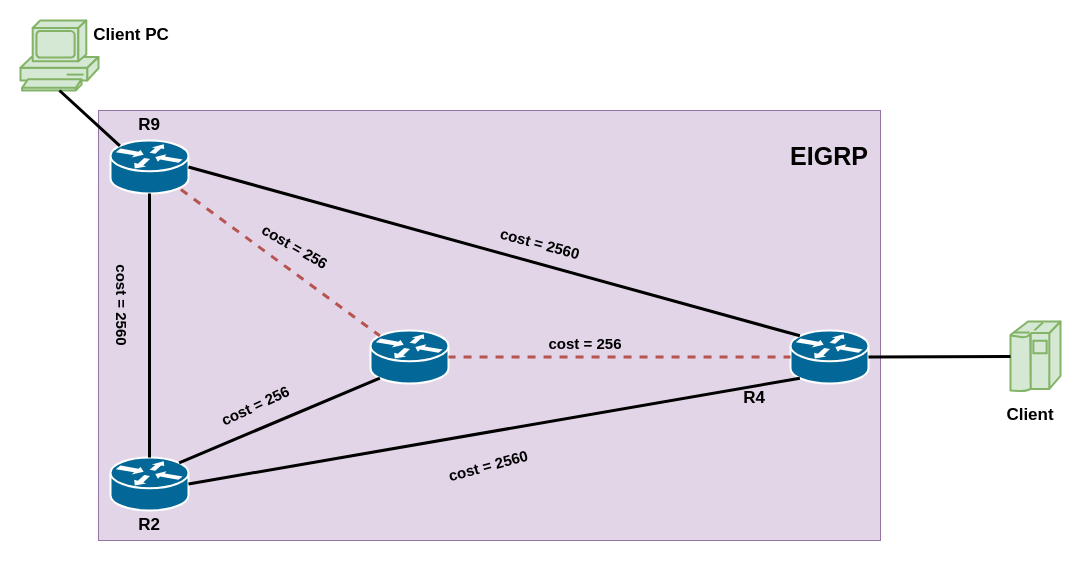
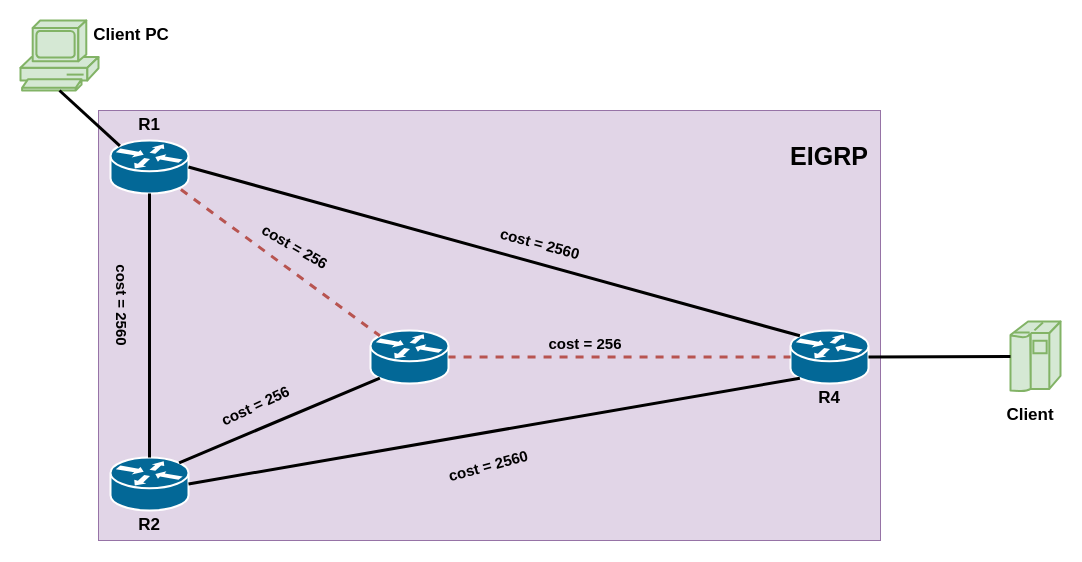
node "R9": label "R9" -> "R1"
node "R4": moved (755, 399) -> (830, 399)
